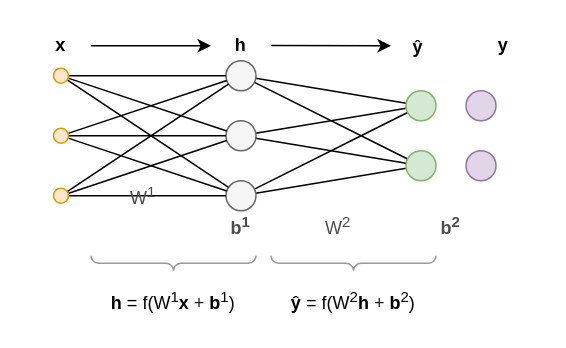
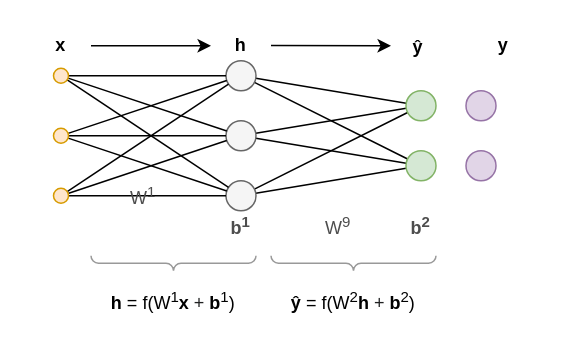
node "W2": label "W2" -> "W9"
node "b2": moved (451, 226) -> (421, 226)
